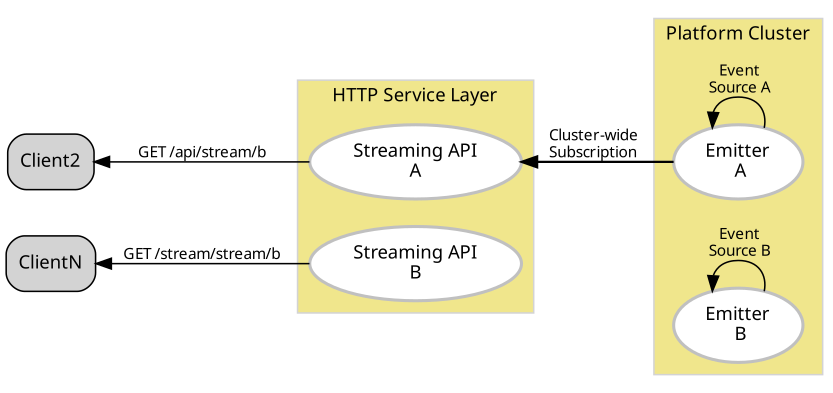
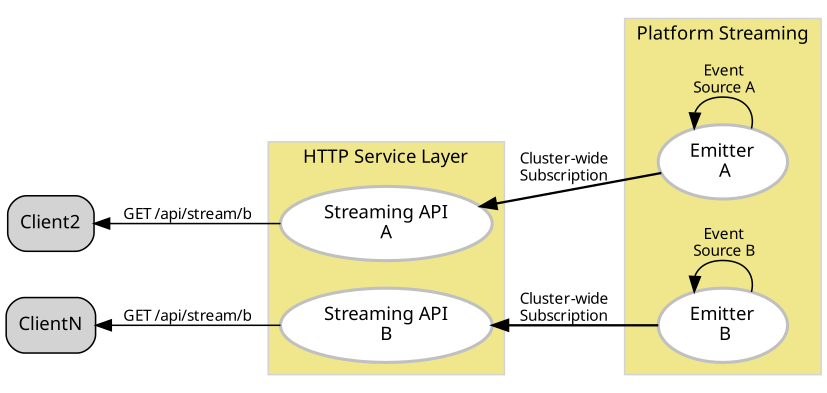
cluster "Platform Cluster": label "Platform Cluster" -> "Platform Streaming"
edge "Streaming API B" -> "ClientN": label "GET /stream/stream/b" -> "GET /api/stream/b"
edge "Emitter B" -> "Streaming API B": added, label "Cluster-wide Subscription"
